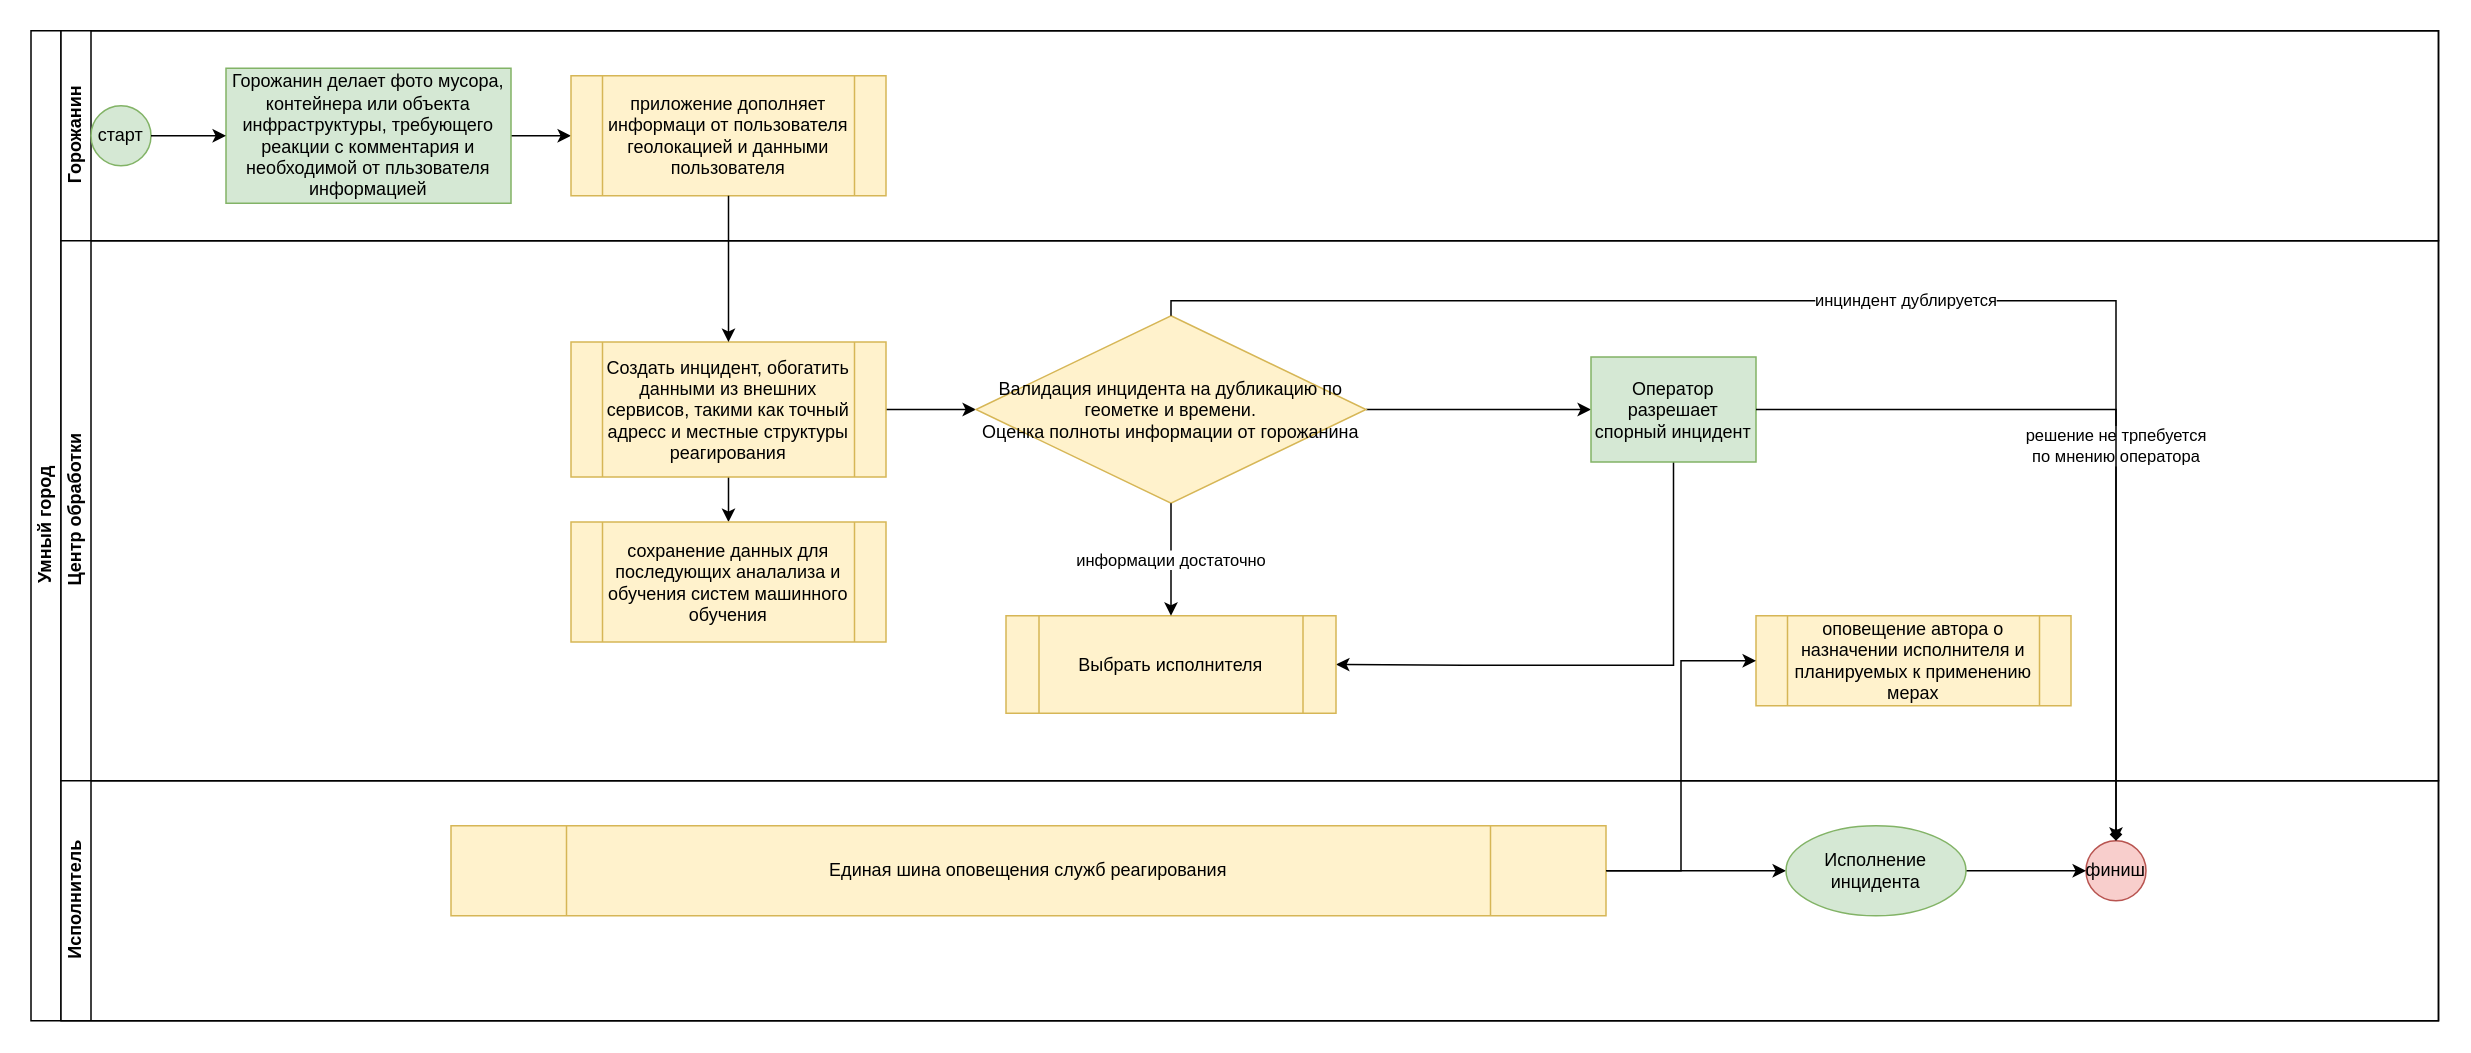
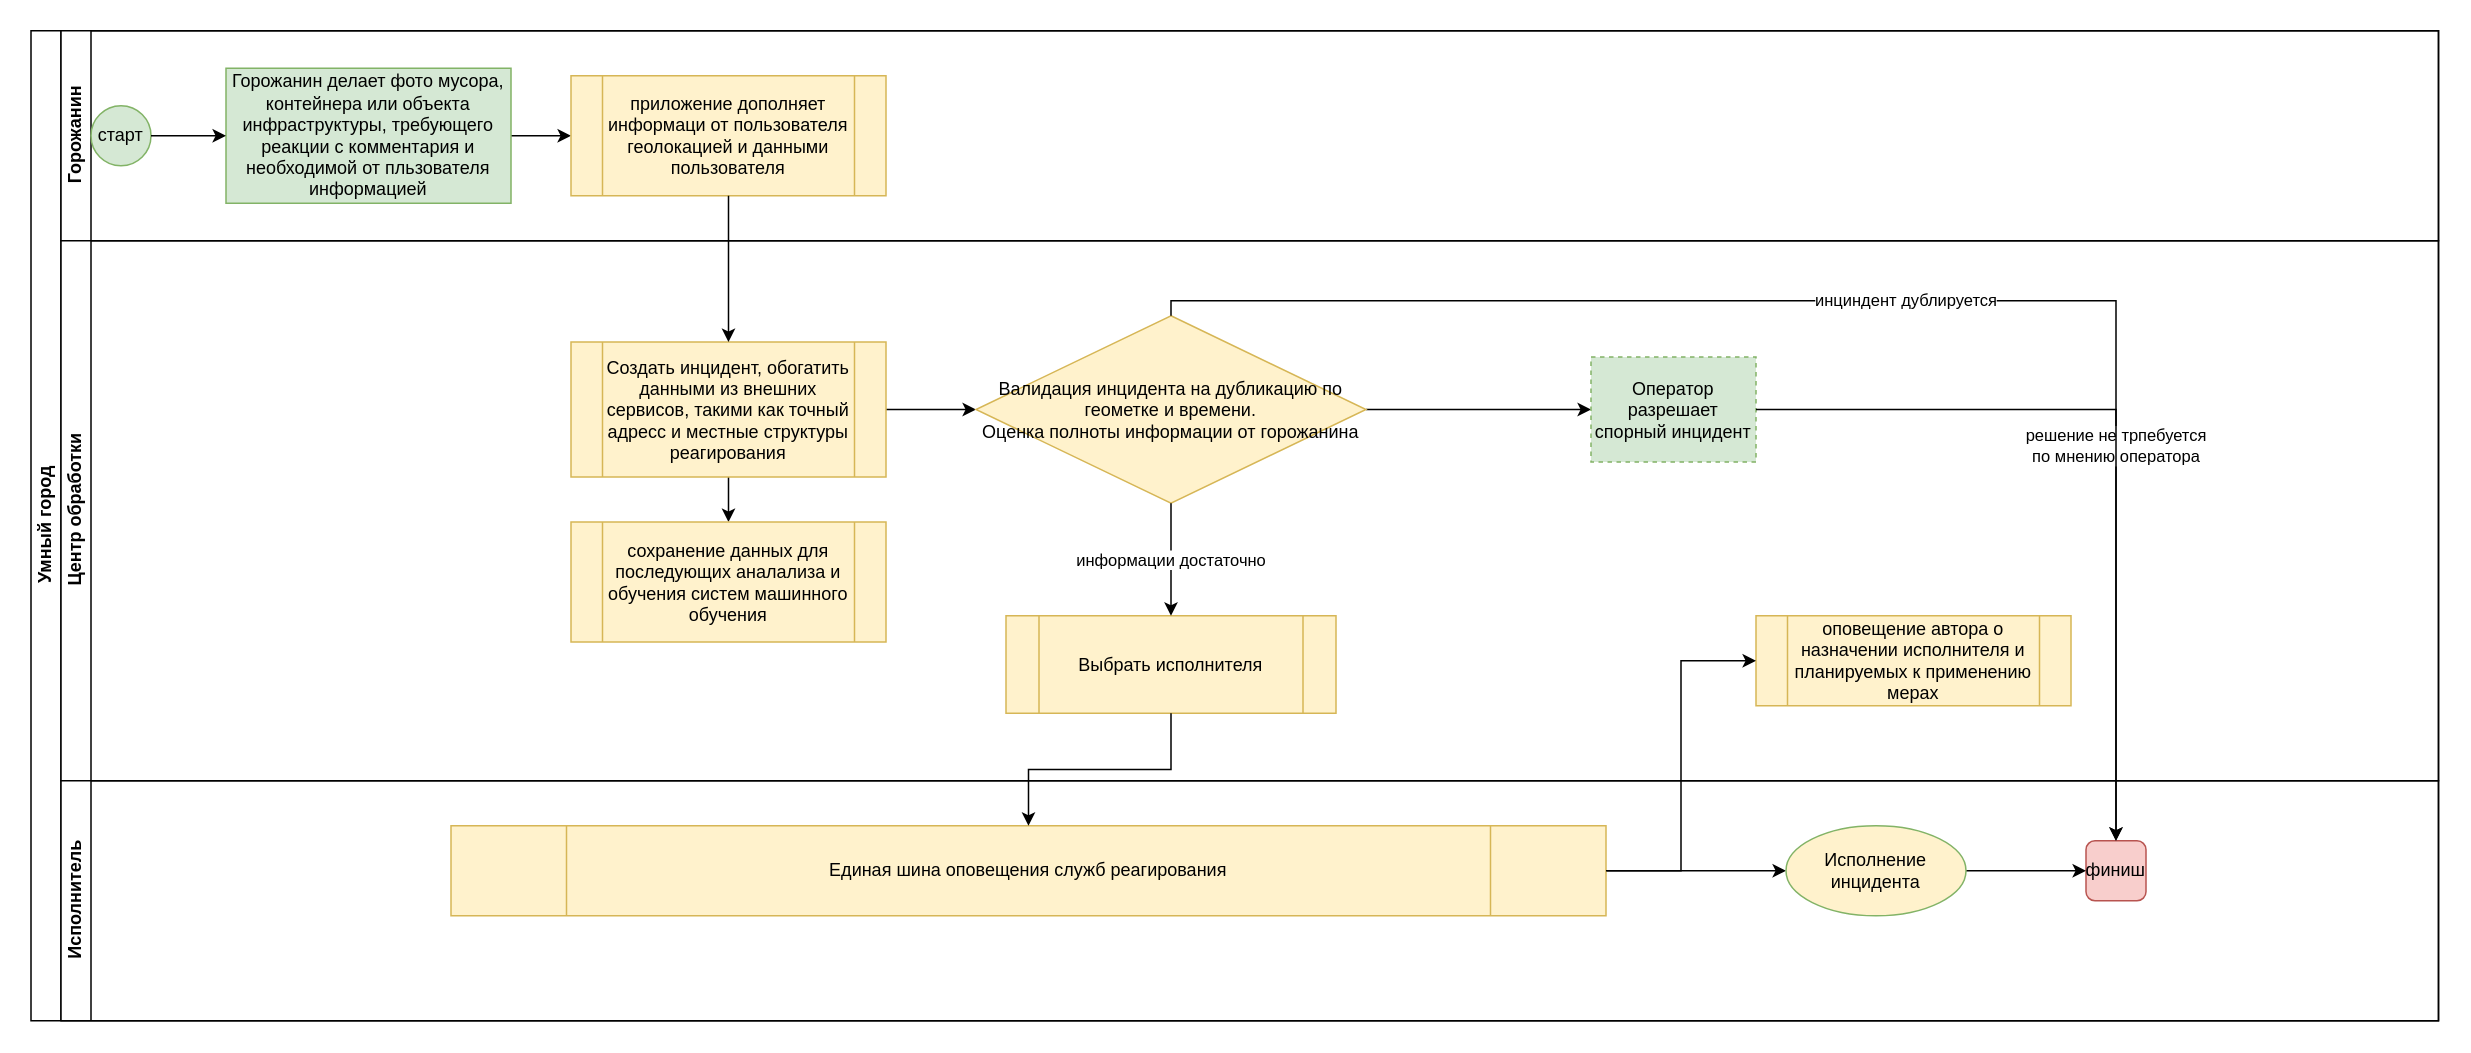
node "Оператор разрешает спорный инцидент": style solid -> dashed
edge "Оператор разрешает спорный инцидент" -> "финиш": arrowhead diamond -> classic
edge "Оператор разрешает спорный инцидент" -> "Выбрать исполнителя": removed
edge "Выбрать исполнителя" -> "Единая шина оповещения служб реагирования": added
node "Исполнение инцидента": fillcolor #d5e8d4 -> #fff2cc
node "финиш": shape ellipse -> rounded rectangle
